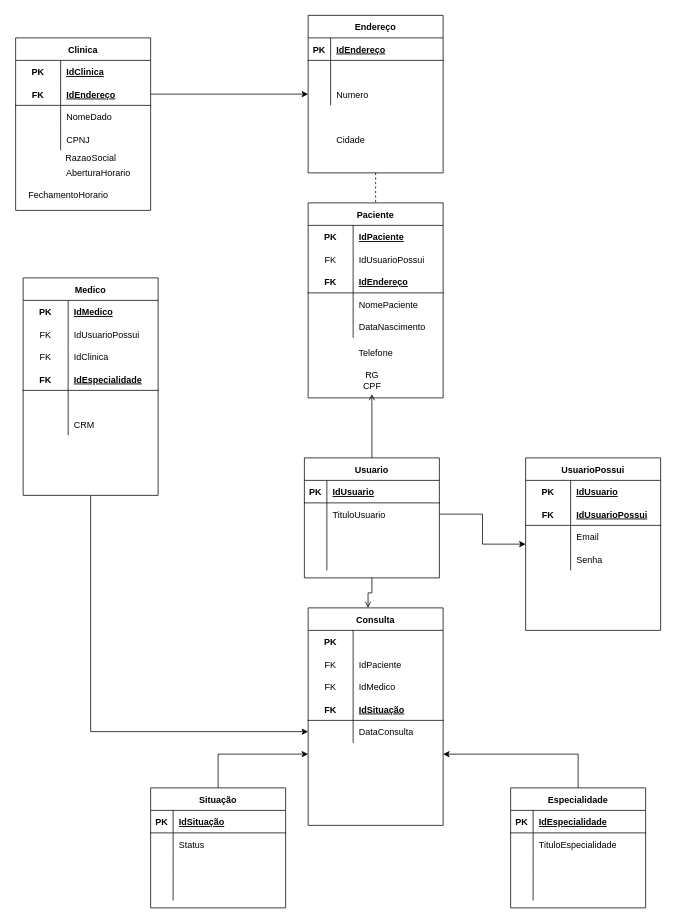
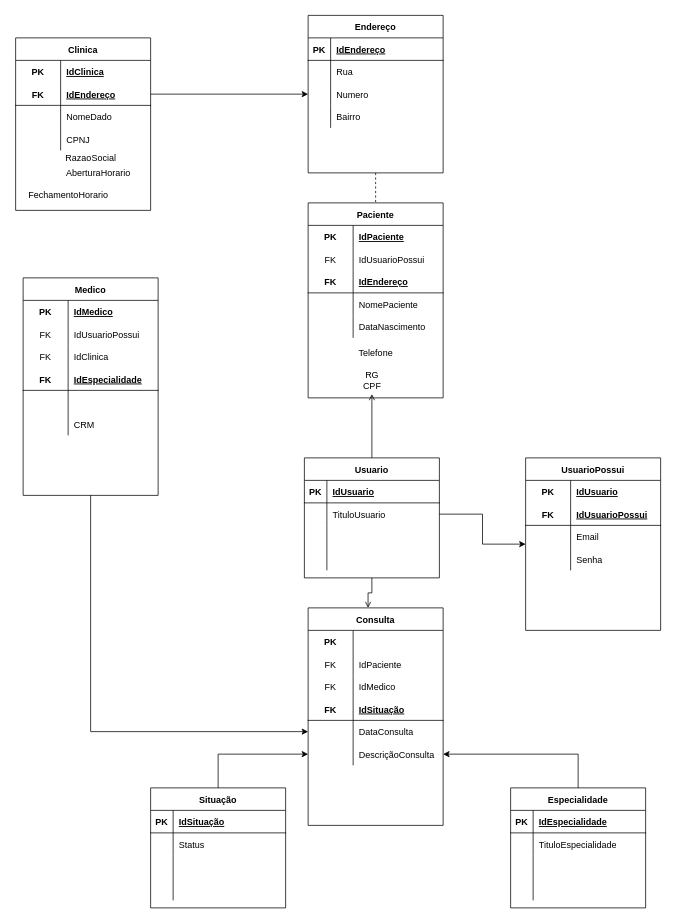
node "Rua": added
node "Bairro": added
node "Cidade": removed
node "DescriçãoConsulta": added
